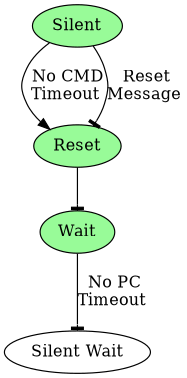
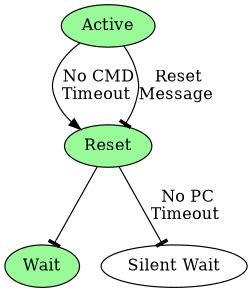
node "Silent": label "Silent" -> "Active"
edge "Wait" -> "Silent Wait": now "Reset" -> "Silent Wait"
